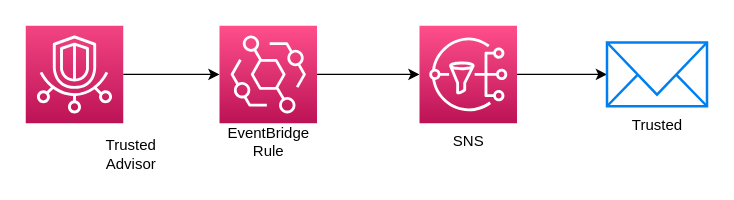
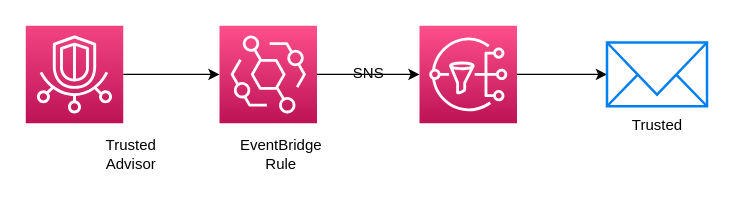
node "EventBridge Rule": moved (268, 142) -> (281, 154)
node "SNS": moved (468, 142) -> (368, 73)
